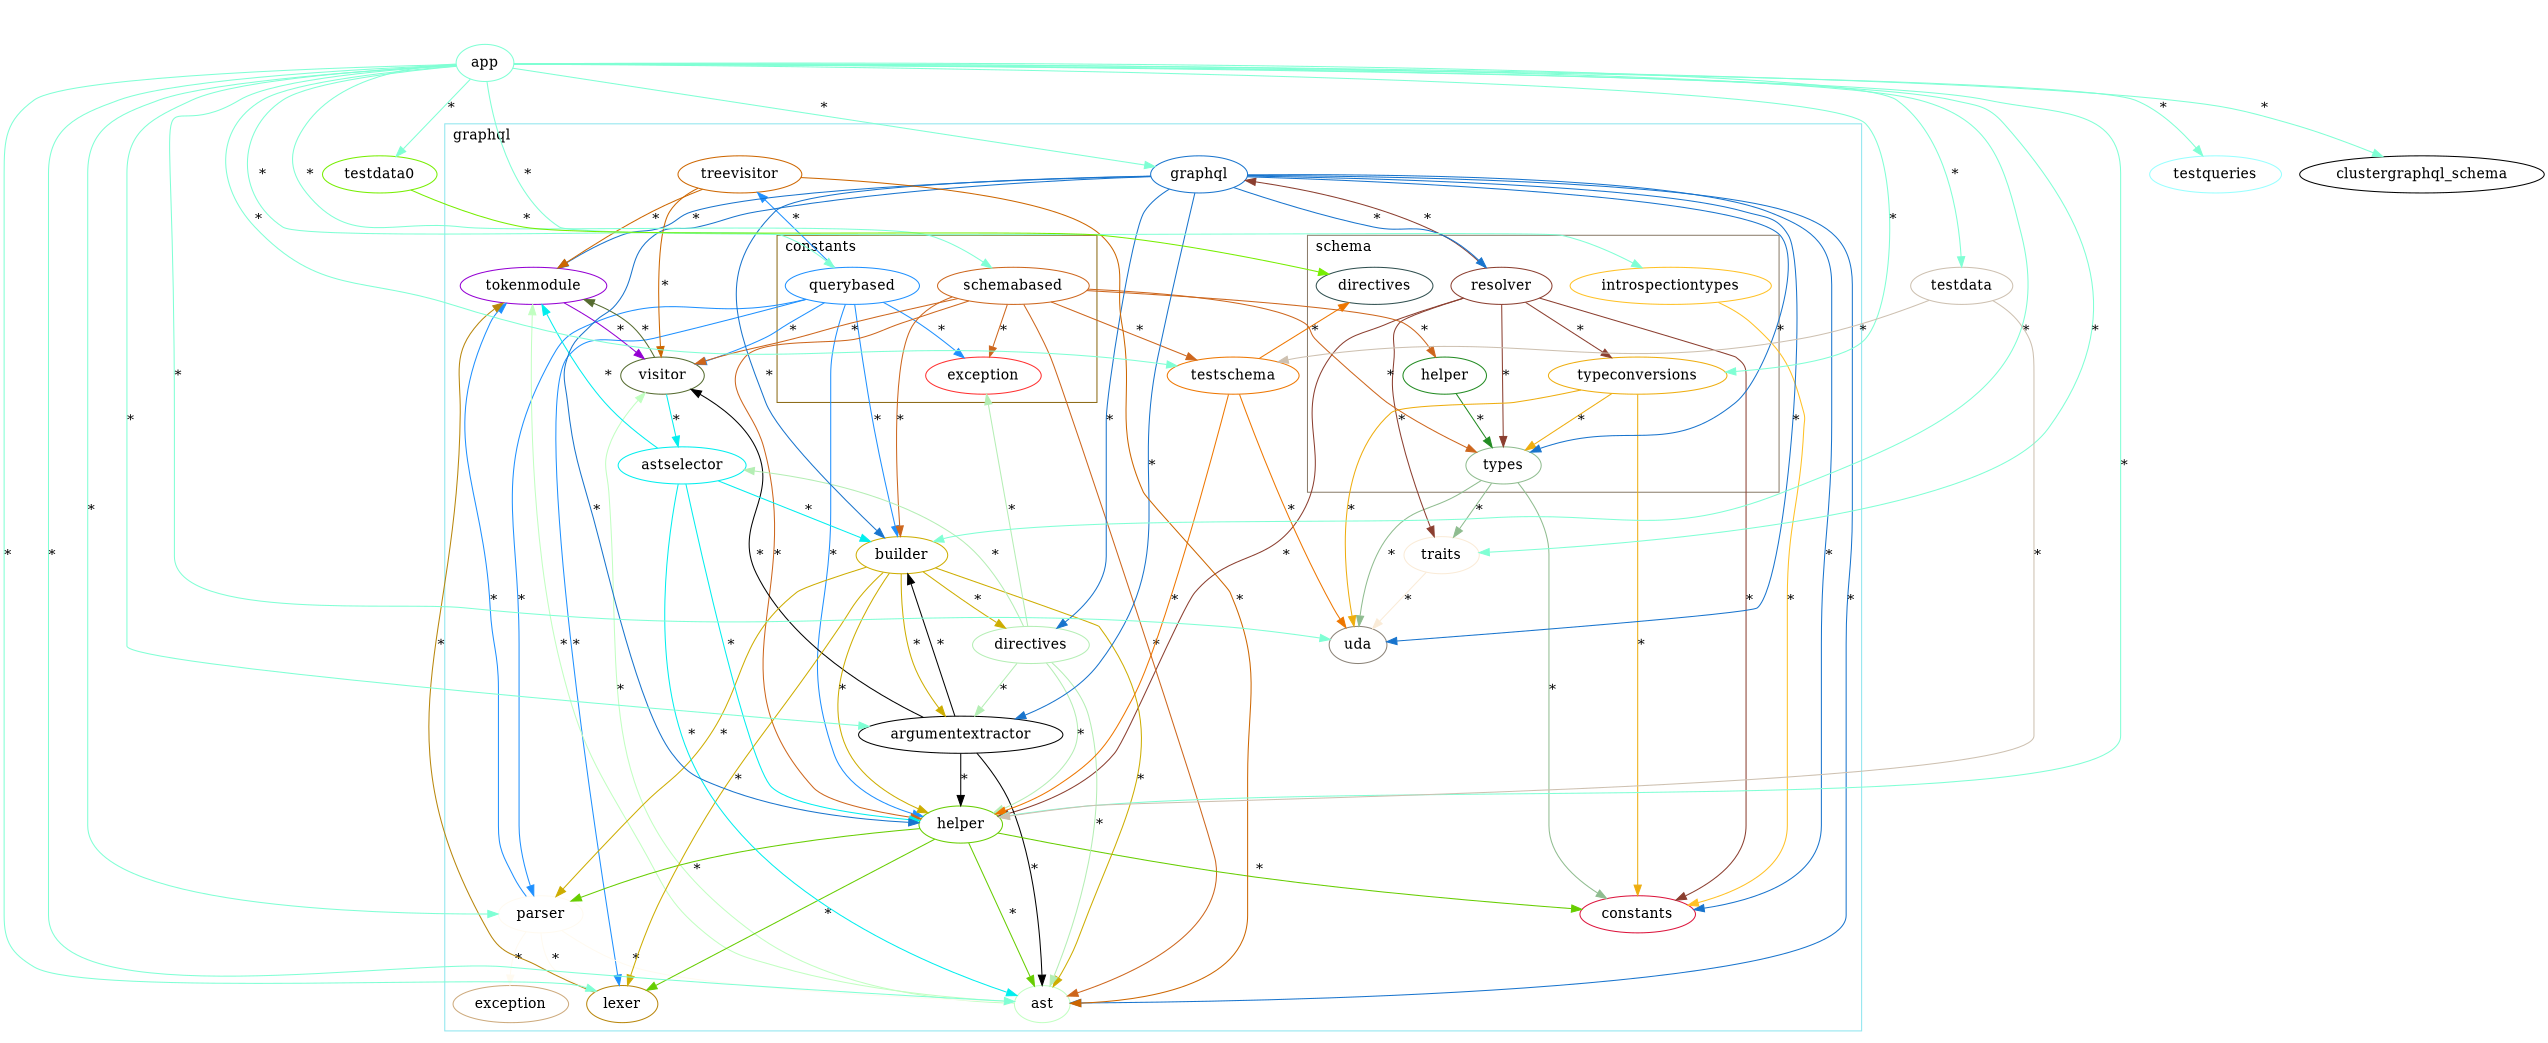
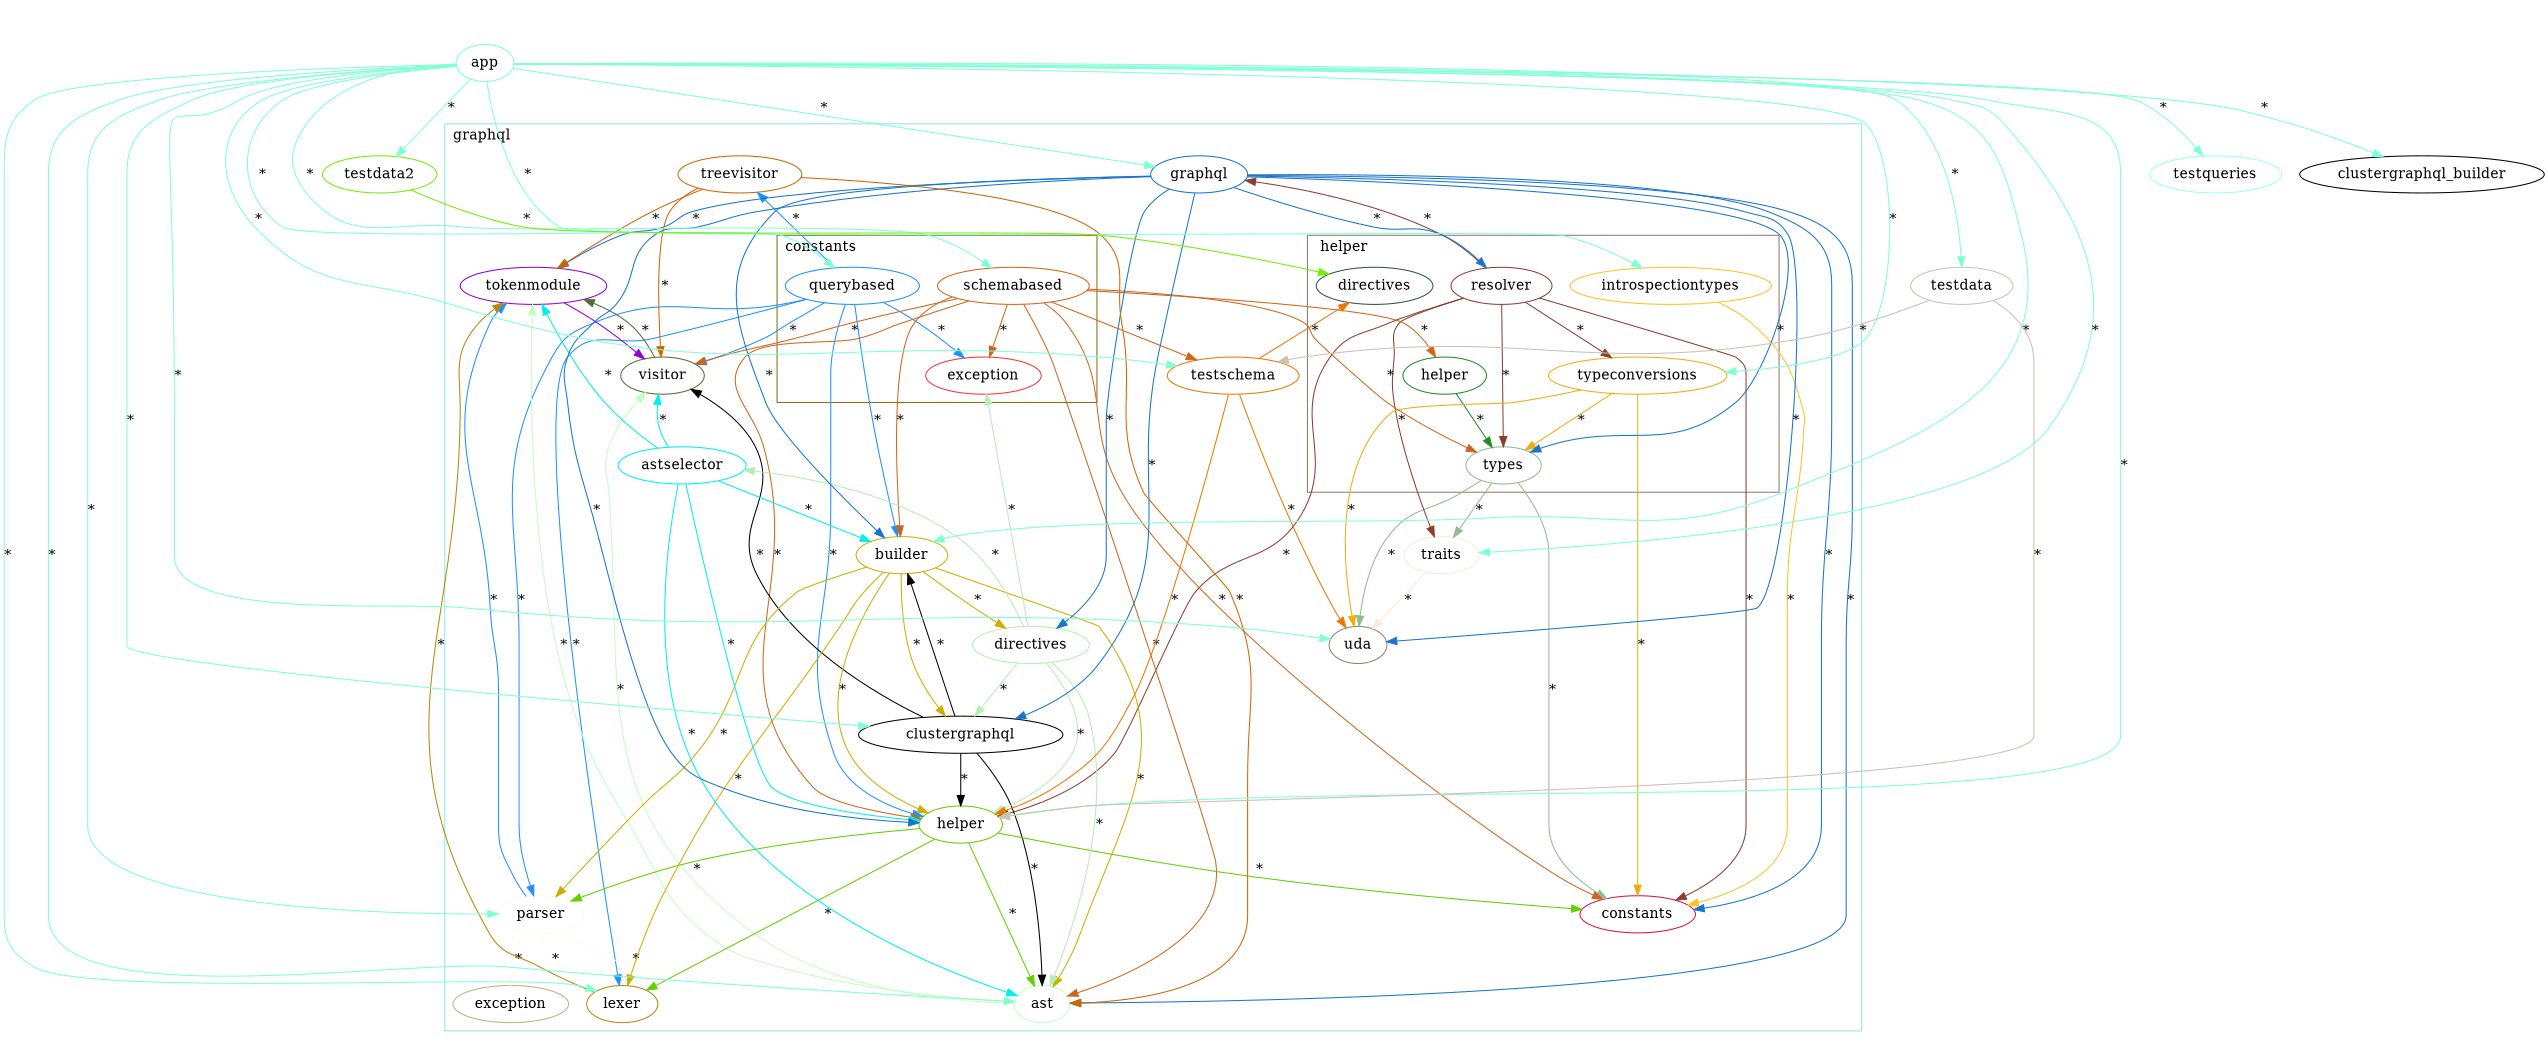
node "testdata0": label "testdata0" -> "testdata2"
node "clustergraphql_schema": label "clustergraphql_schema" -> "clustergraphql_builder"
cluster "schema": label "schema" -> "helper"
edge "visitor" -> "astselector": reversed
edge "schemabased" -> "constants": added, label "*"
node "argumentextractor": label "argumentextractor" -> "clustergraphql"
